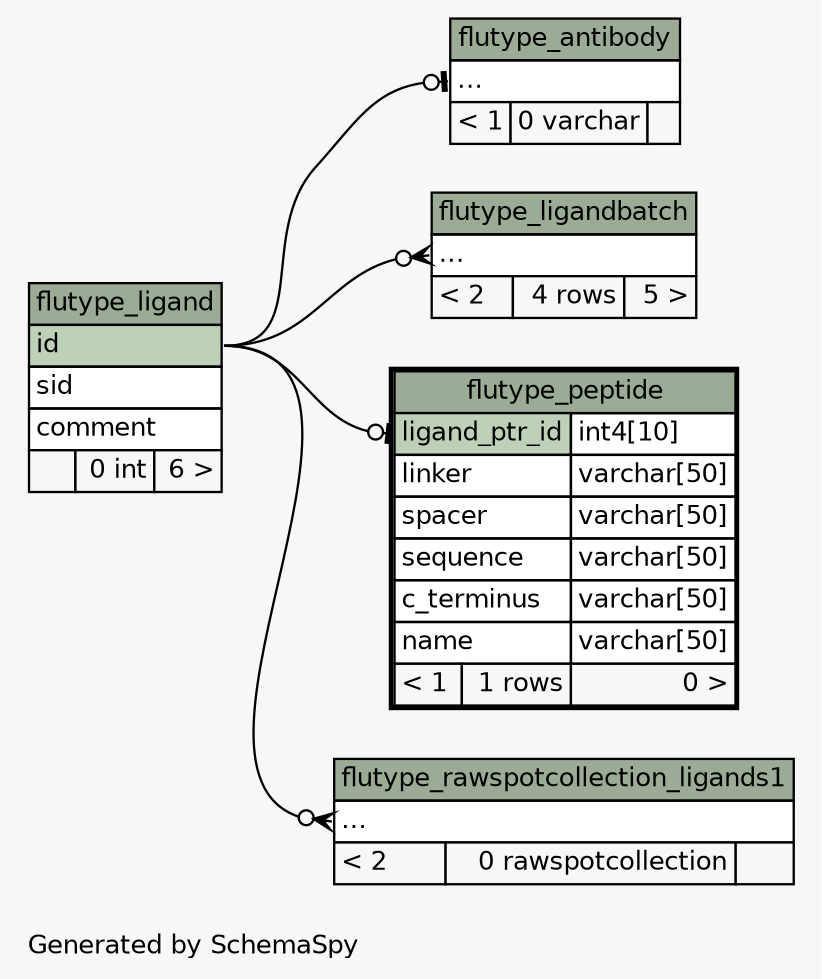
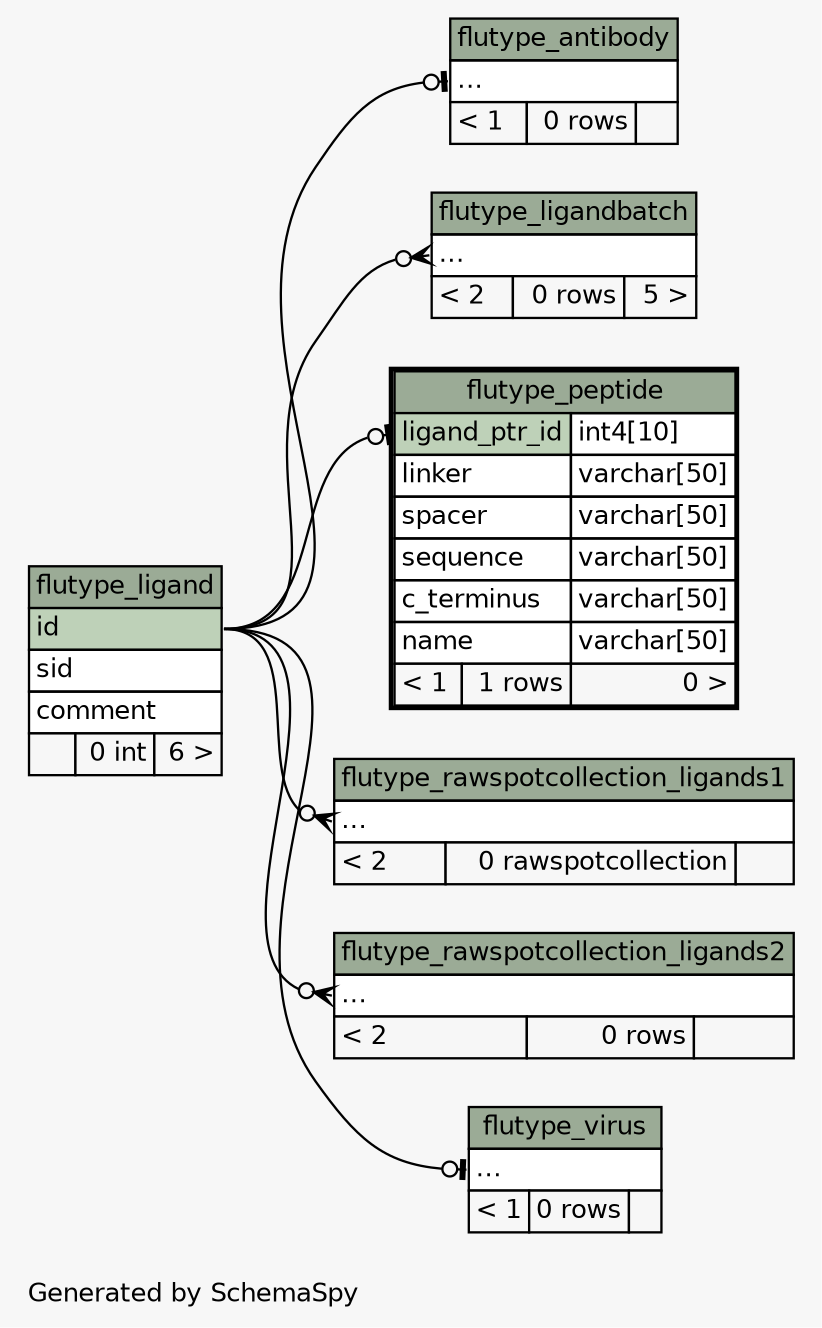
node "flutype_antibody": text "0 varchar" -> "0 rows"
node "flutype_ligandbatch": text "4 rows" -> "0 rows"
node "flutype_rawspotcollection_ligands2": added
node "flutype_virus": added
